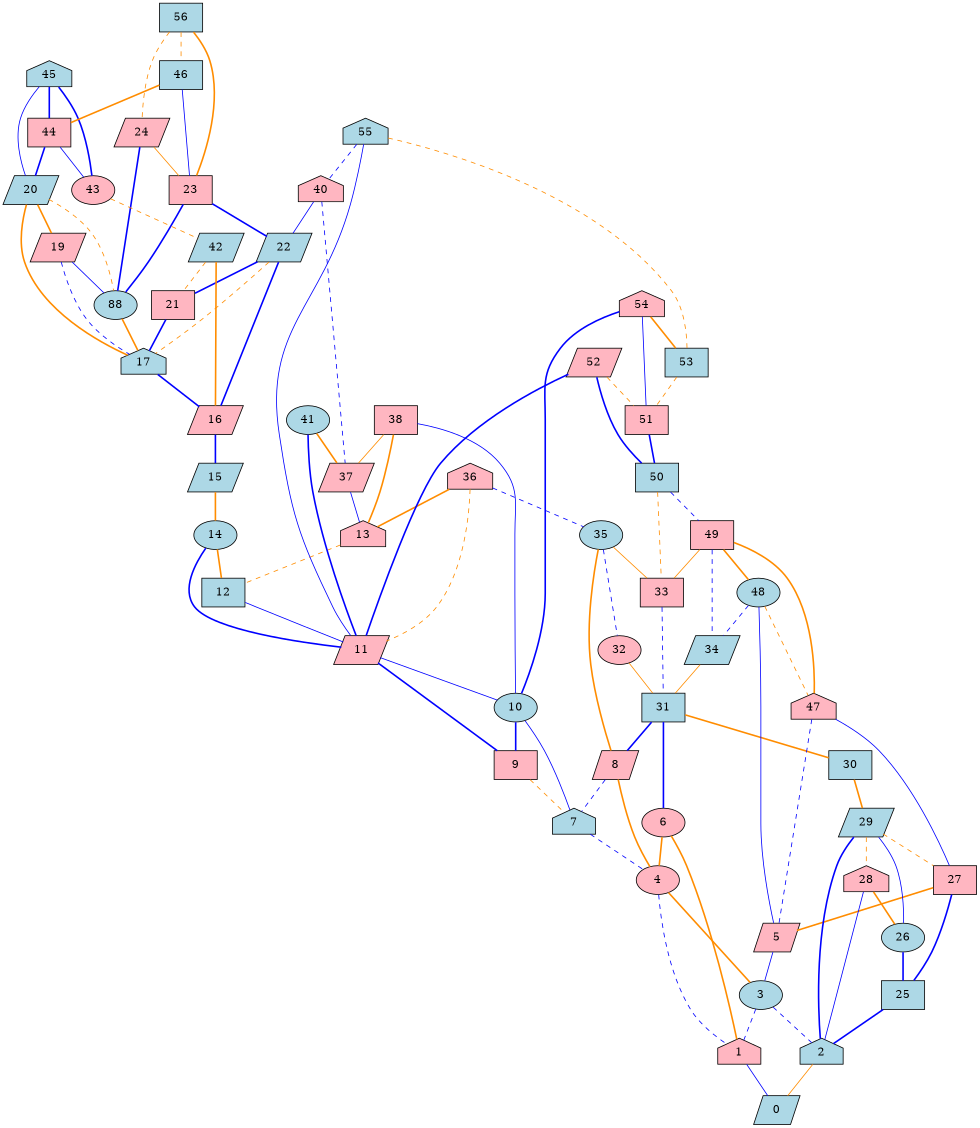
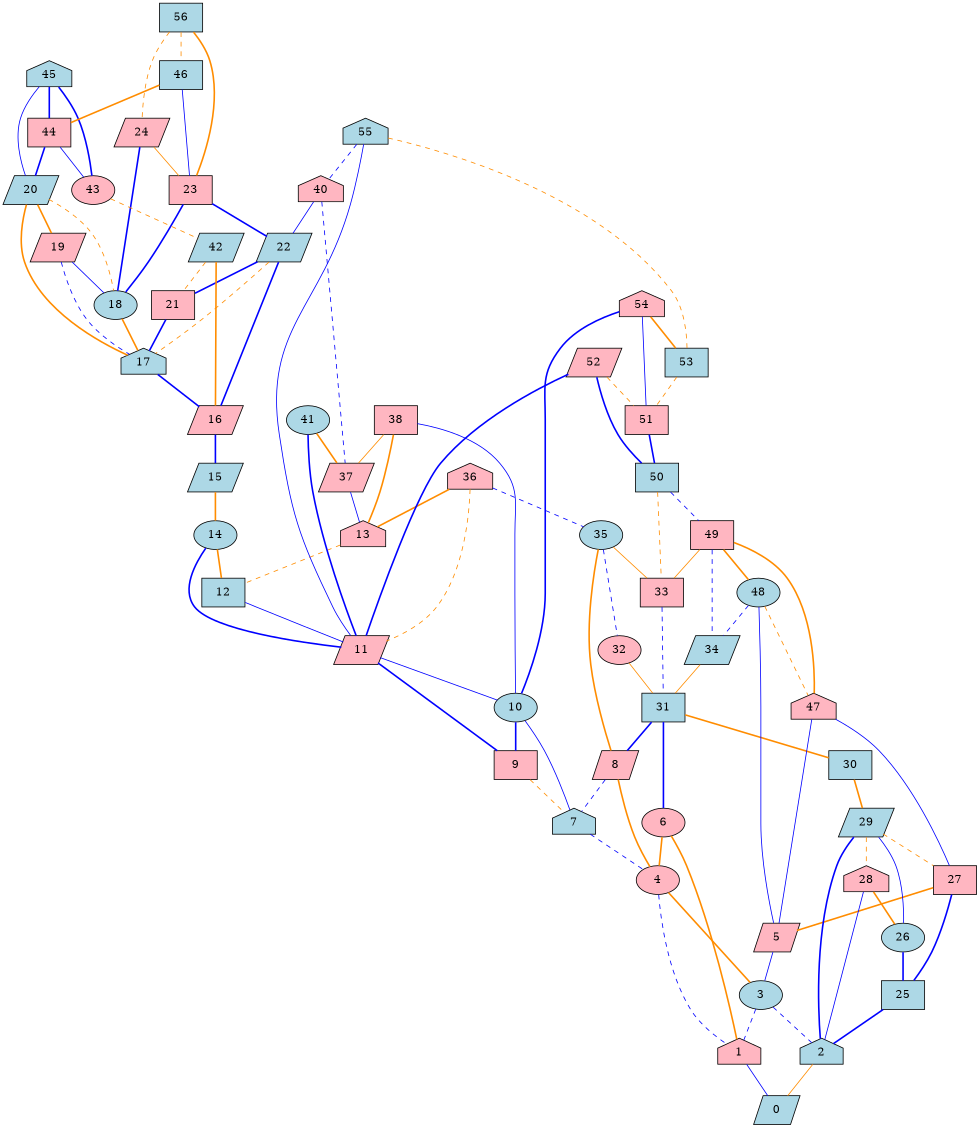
node "88": label "88" -> "18"
edge "47" -- "5": style dashed -> solid
